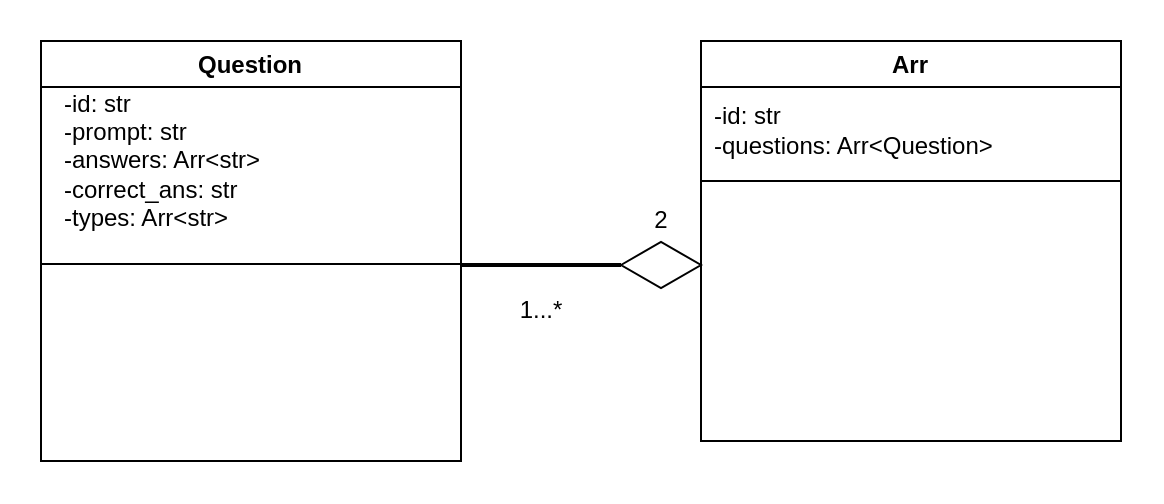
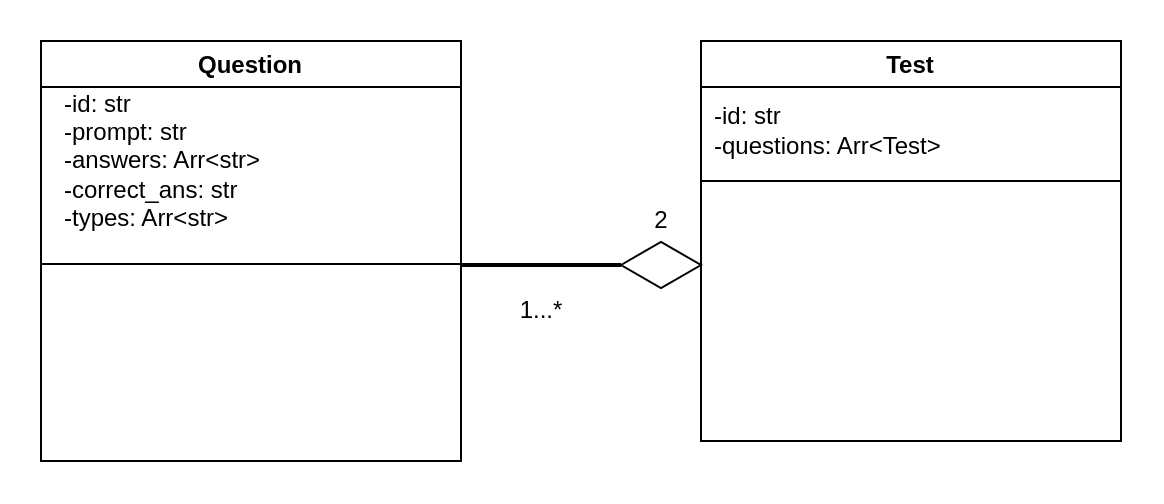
node "Arr": label "Arr" -> "Test"
node "-id: str -questions: Arr<Question>": label "-id: str -questions: Arr<Question>" -> "-id: str -questions: Arr<Test>"
